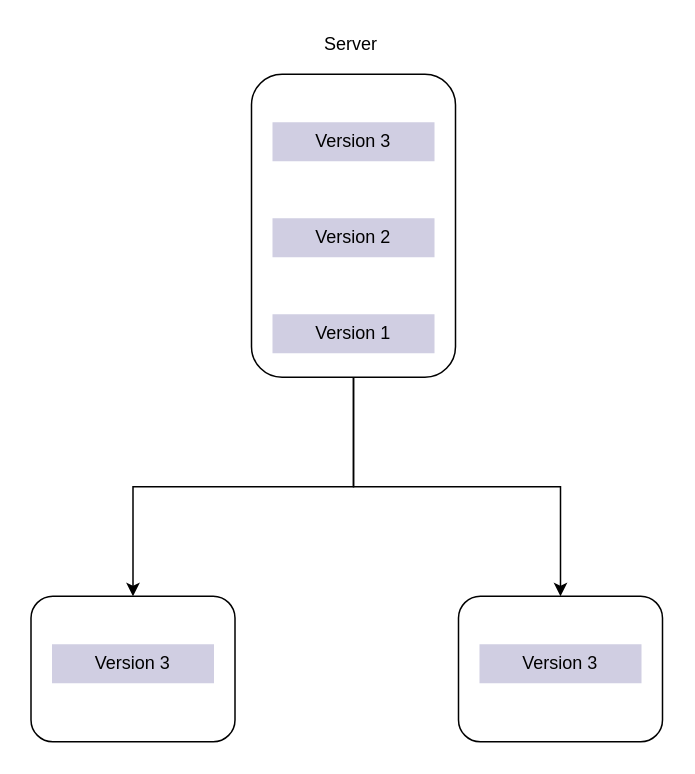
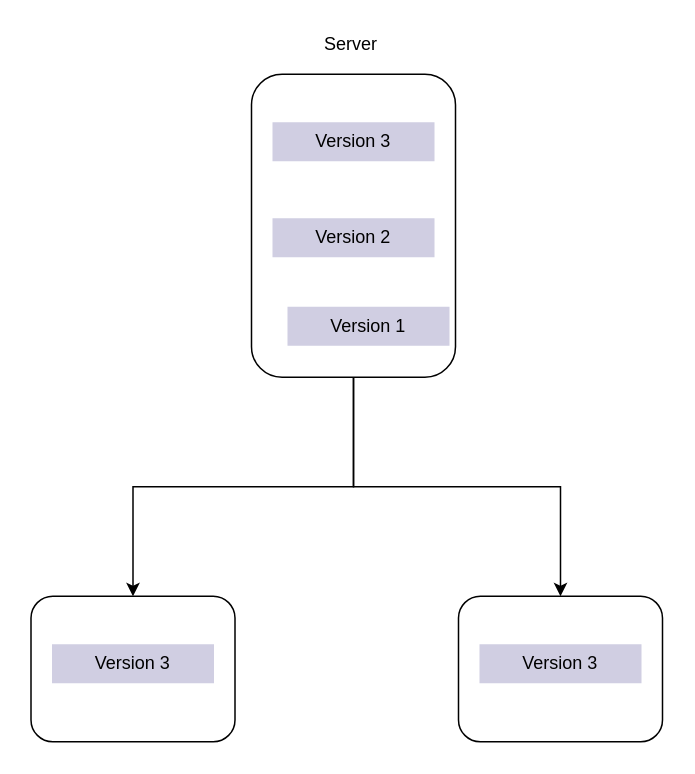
node "Version 1": moved (353, 334) -> (368, 326)
